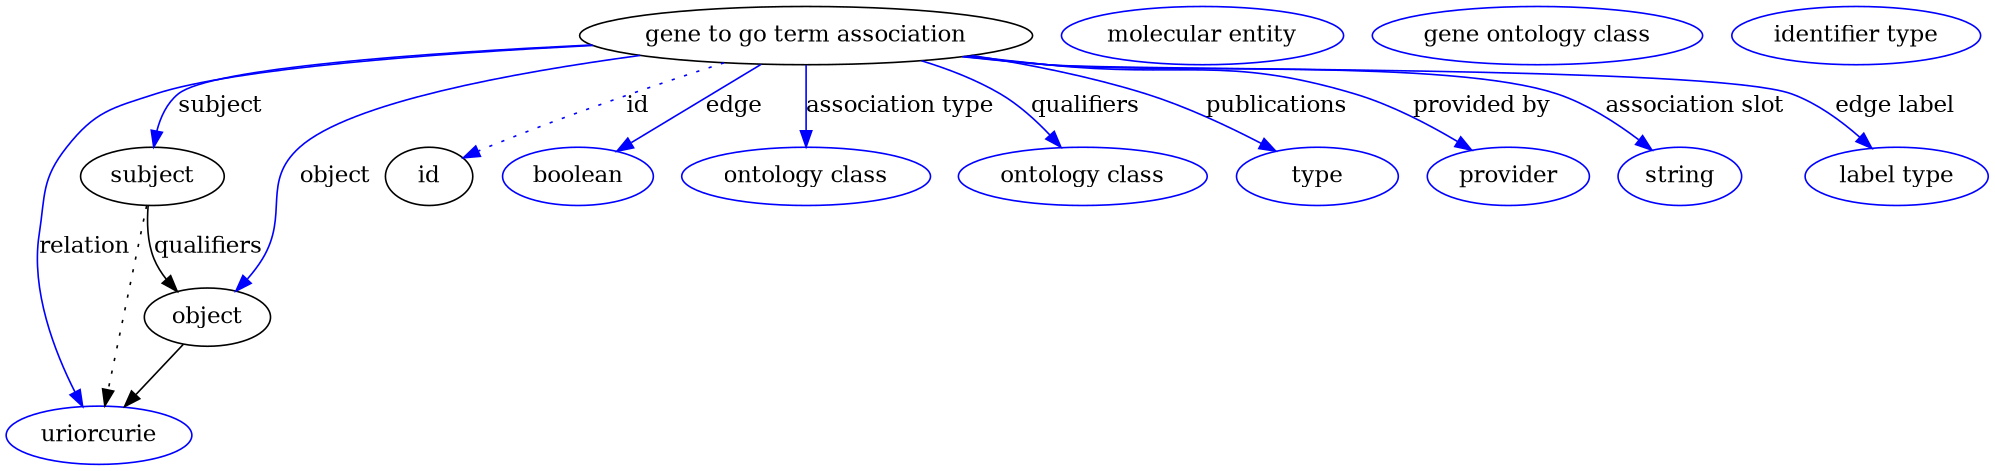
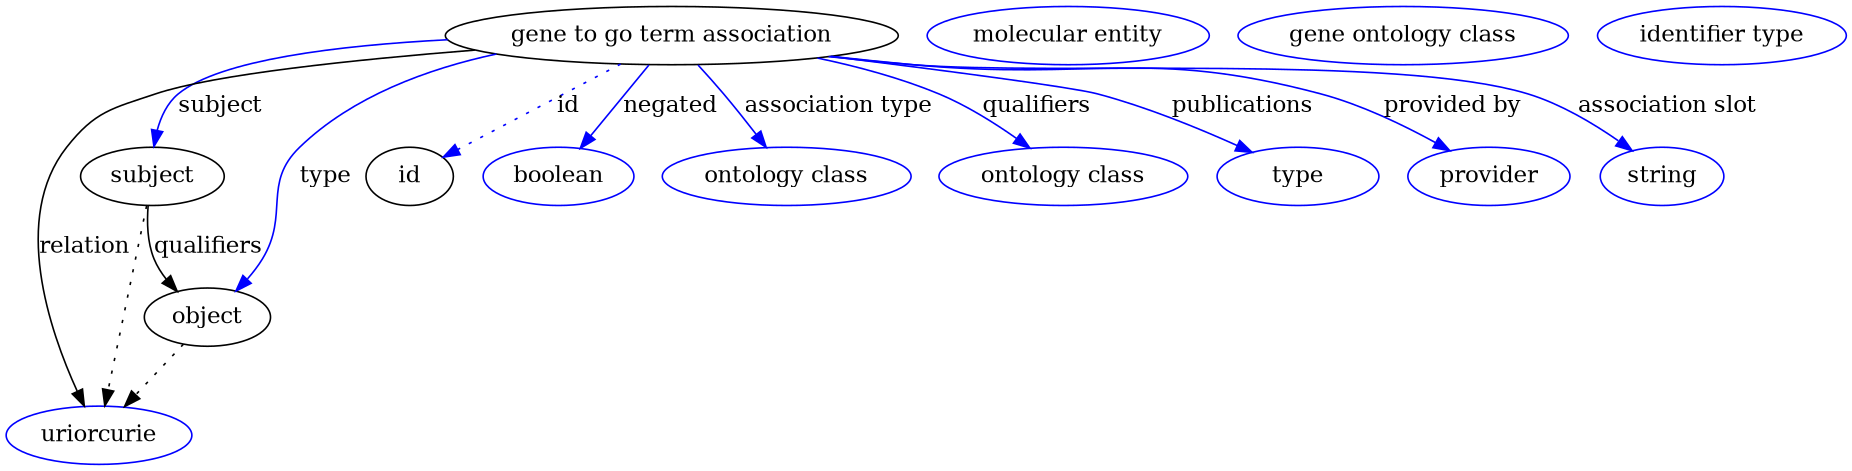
edge "gene to go term association" -> "uriorcurie": color blue -> black
edge "gene to go term association" -> "boolean": label "edge" -> "negated"
edge "gene to go term association" -> "object": label "object" -> "type"
node "label type": removed
edge "object" -> "uriorcurie": style solid -> dotted
